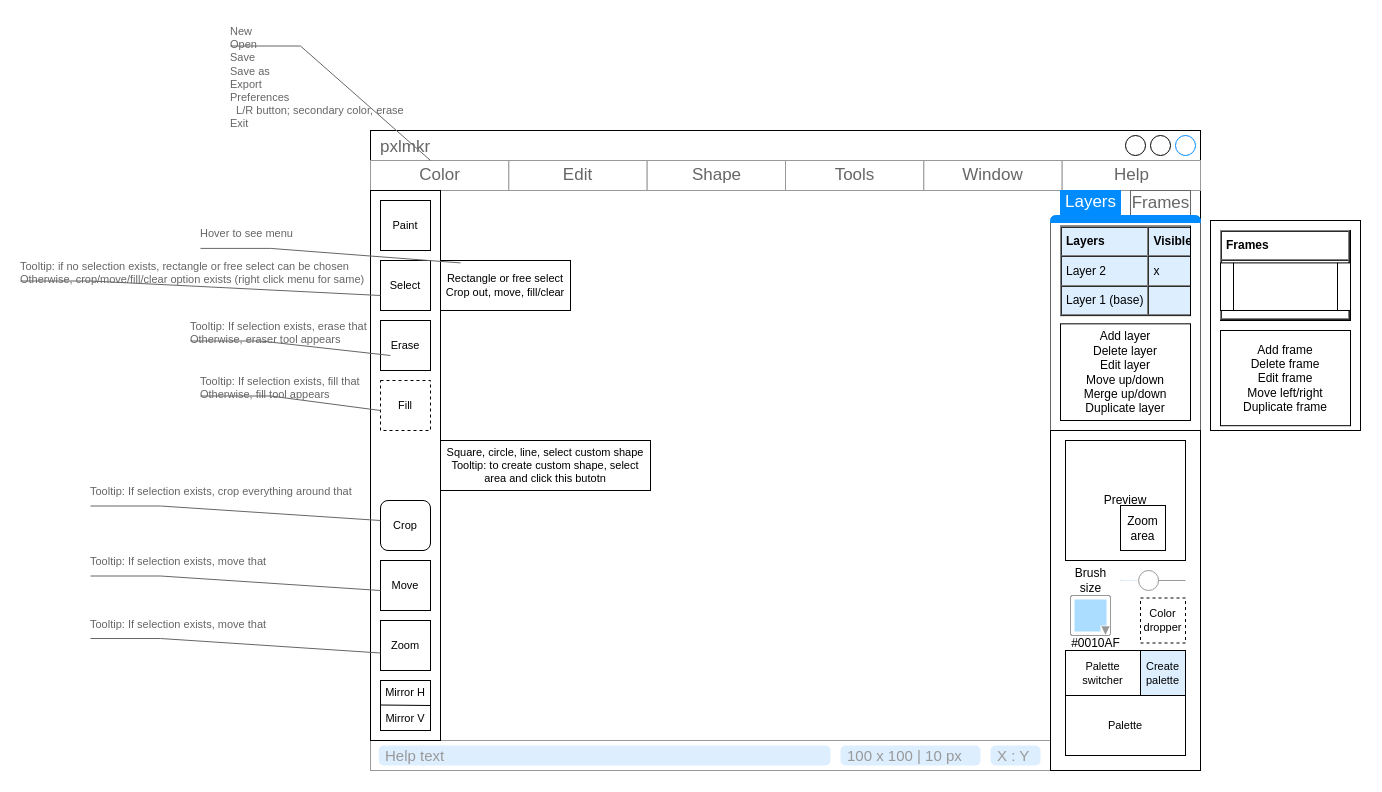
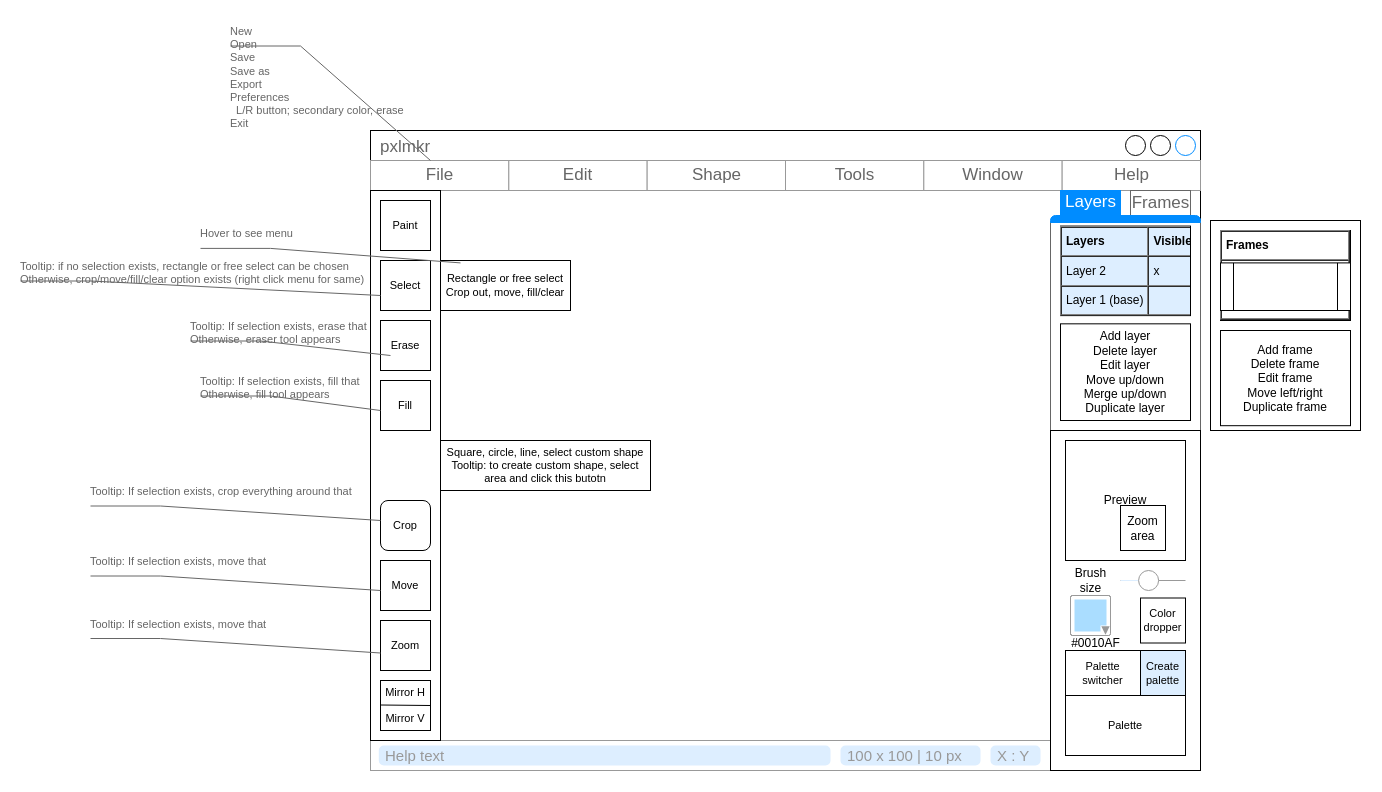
node "Color": label "Color" -> "File"
node "Fill": style dashed -> solid
node "Color dropper": style dashed -> solid
